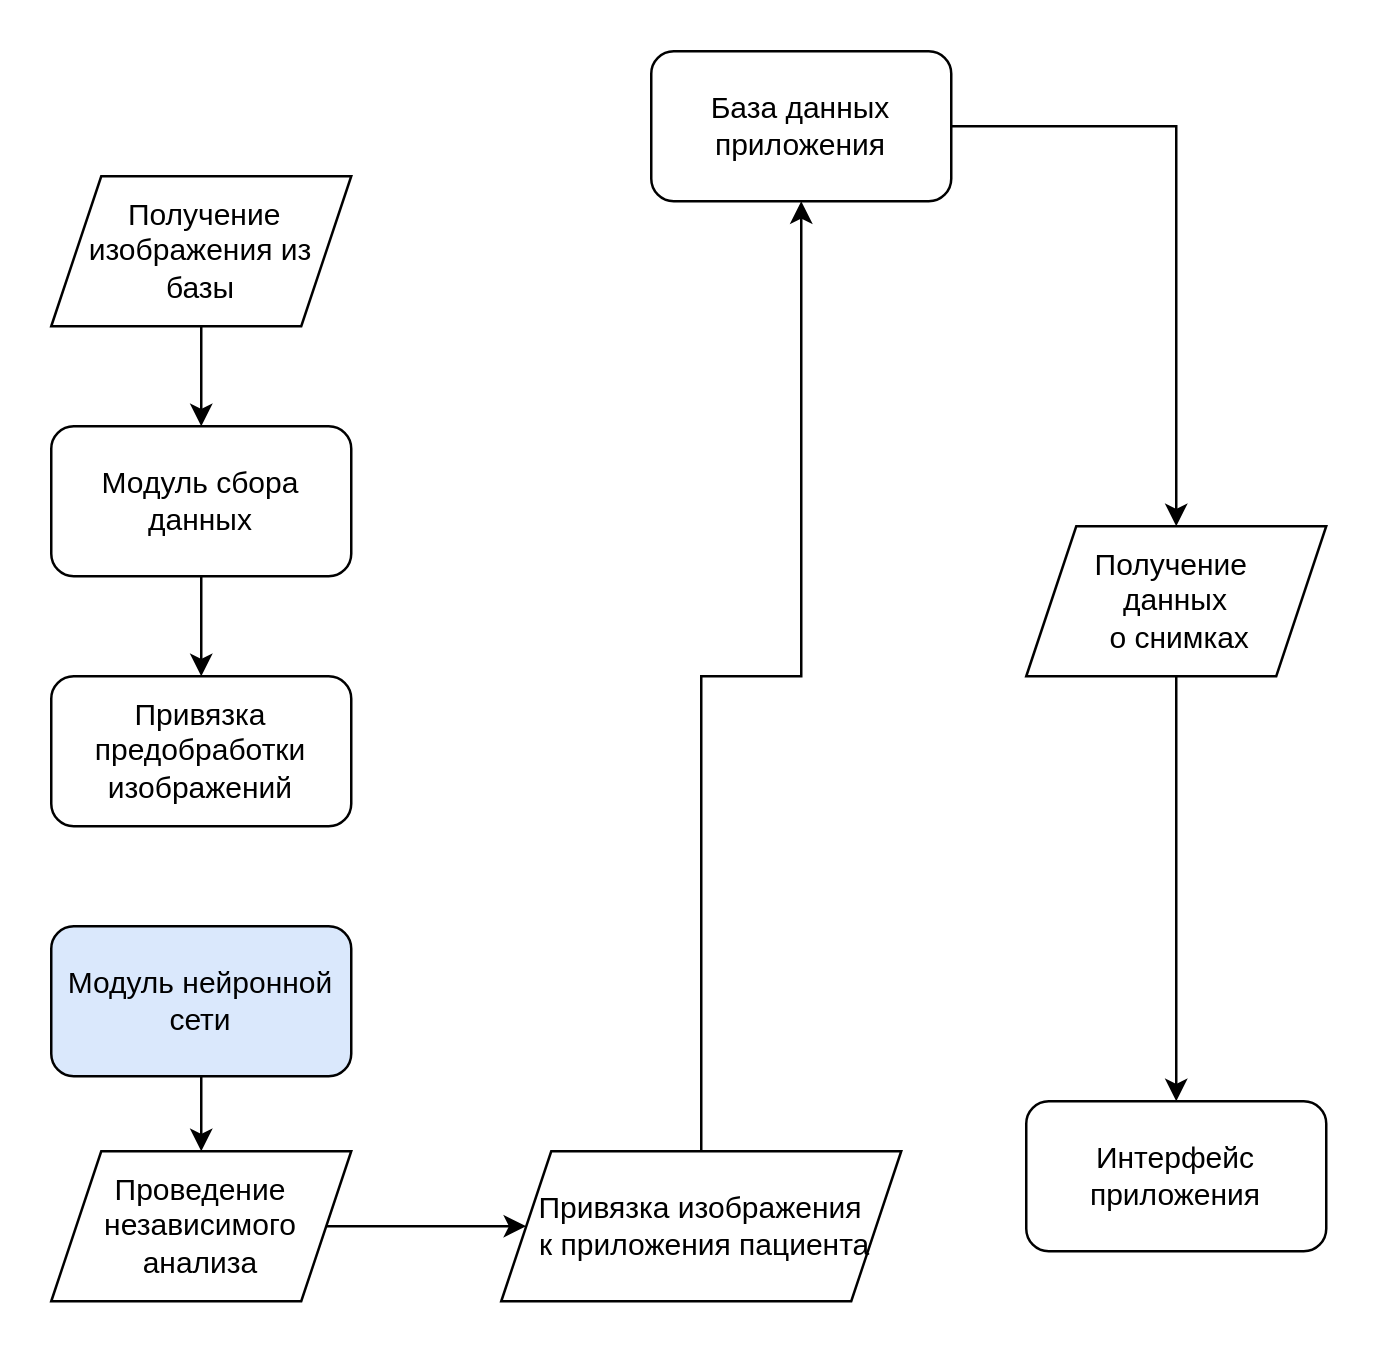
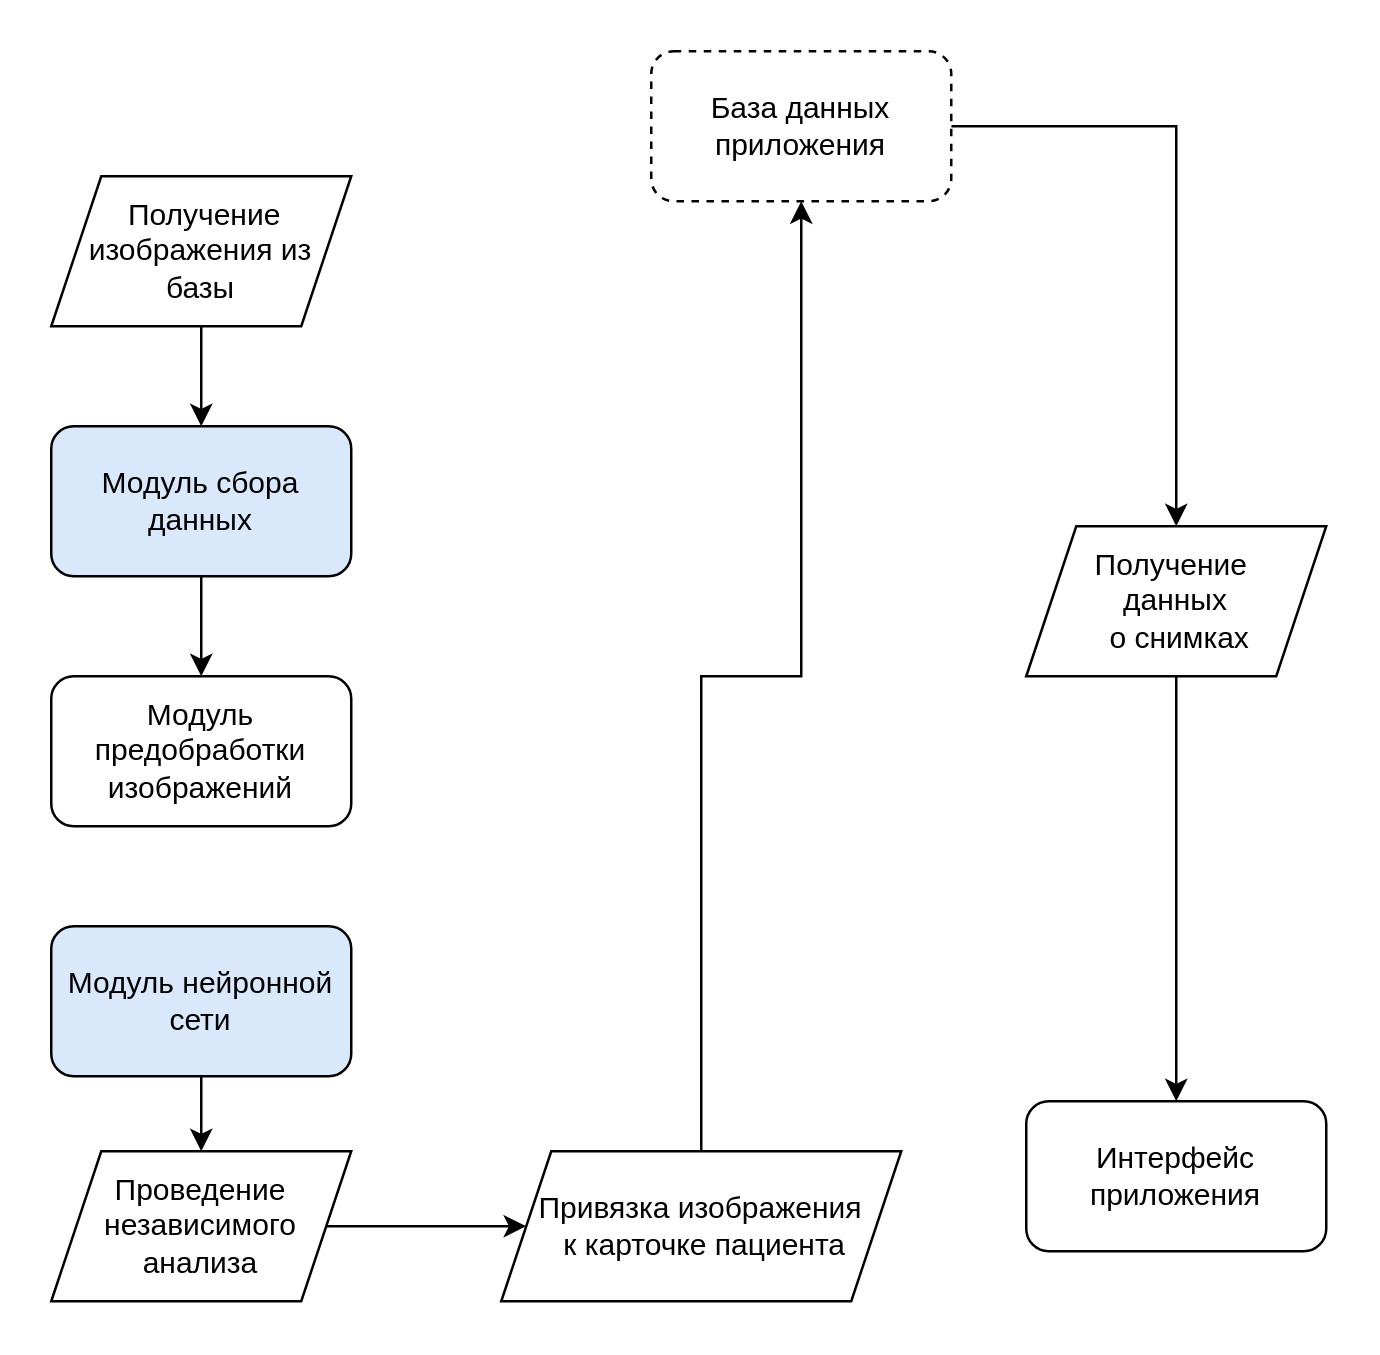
node "База данных приложения": style solid -> dashed
node "Модуль сбора данных": fillcolor #ffffff -> #dae8fc
node "Привязка предобработки изображений": label "Привязка предобработки изображений" -> "Модуль предобработки изображений"
node "Привязка изображения к приложения пациента": label "Привязка изображения к приложения пациента" -> "Привязка изображения к карточке пациента"
